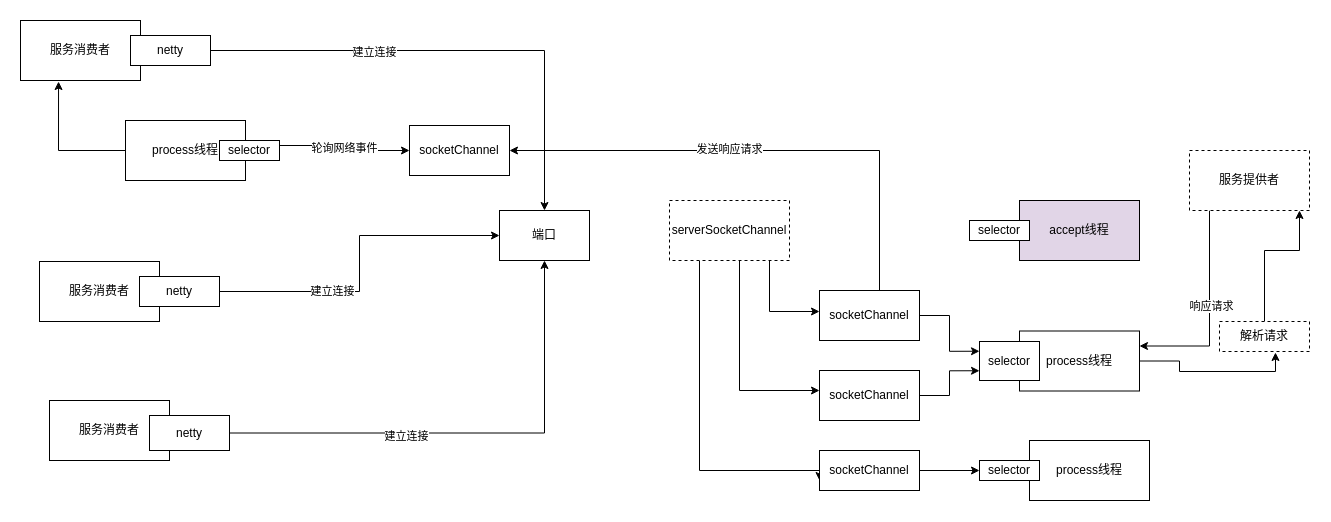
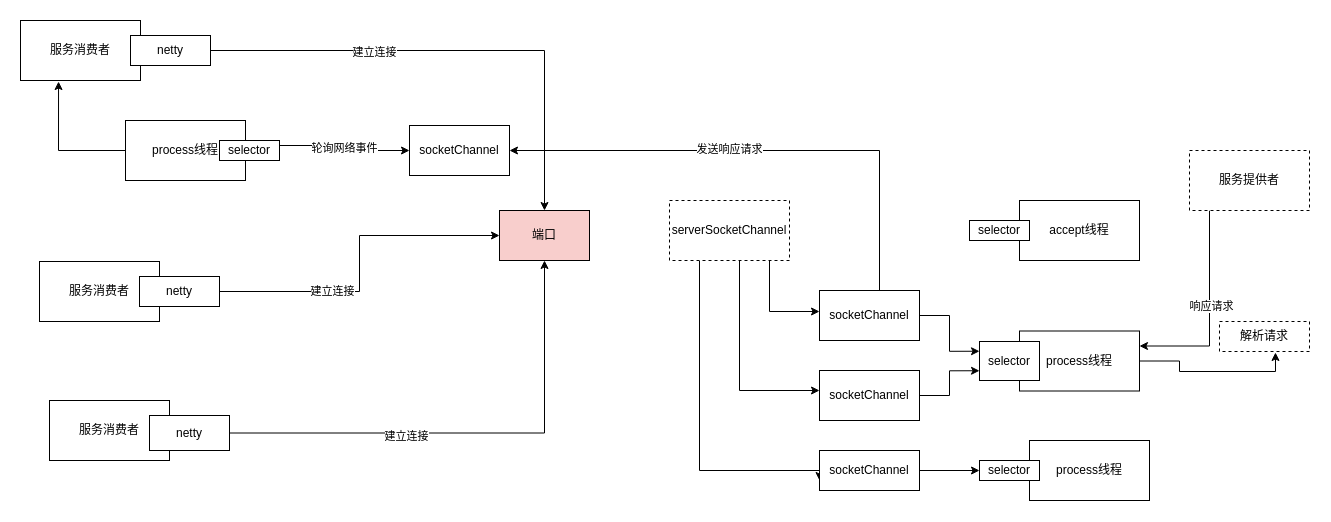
node "accept线程": fillcolor #e1d5e7 -> #ffffff
node "端口": fillcolor #ffffff -> #f8cecc
edge "解析请求" -> "服务提供者": removed
